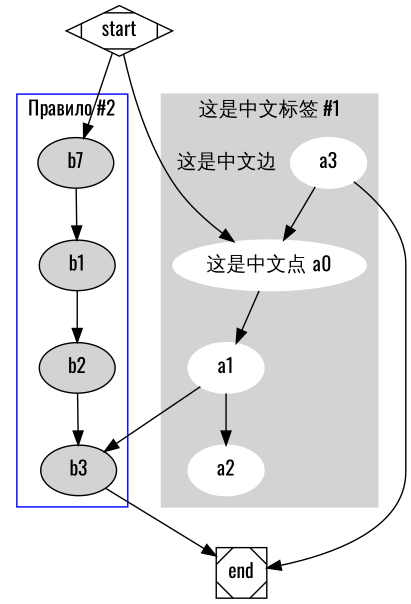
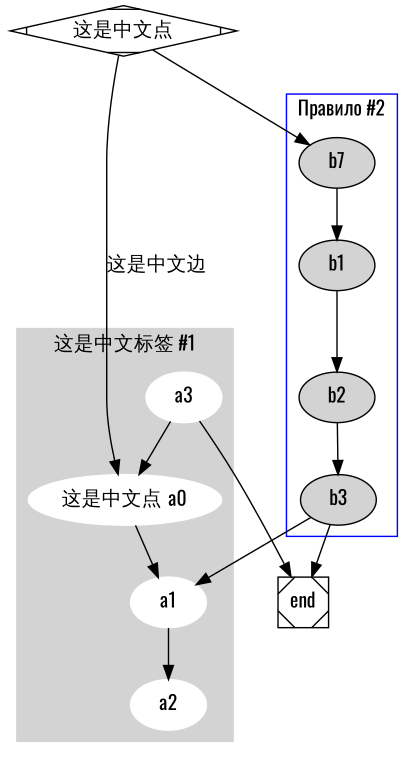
node "start": label "start" -> "这是中文点"
edge "a1" -> "b3": reversed
